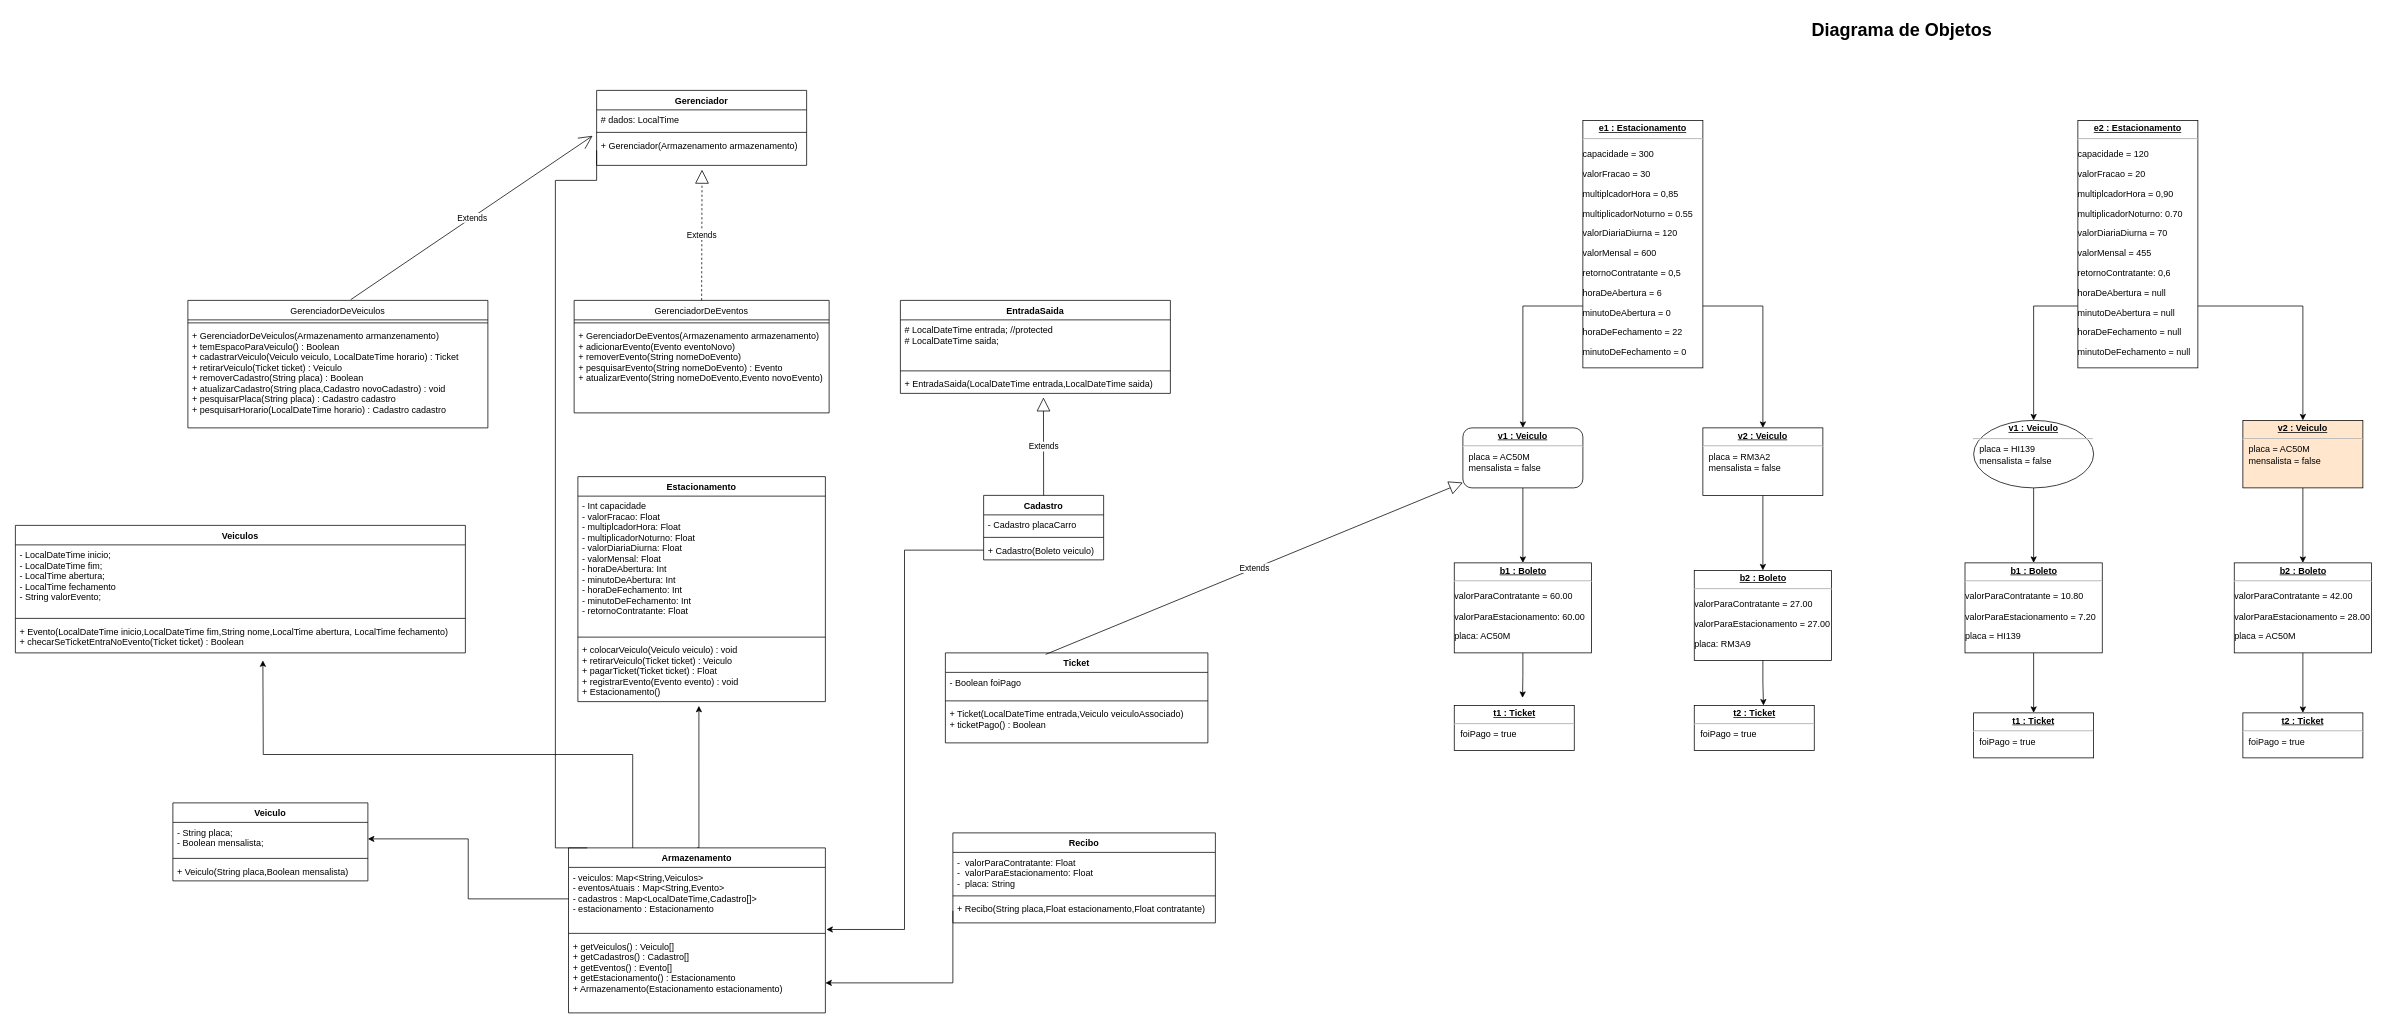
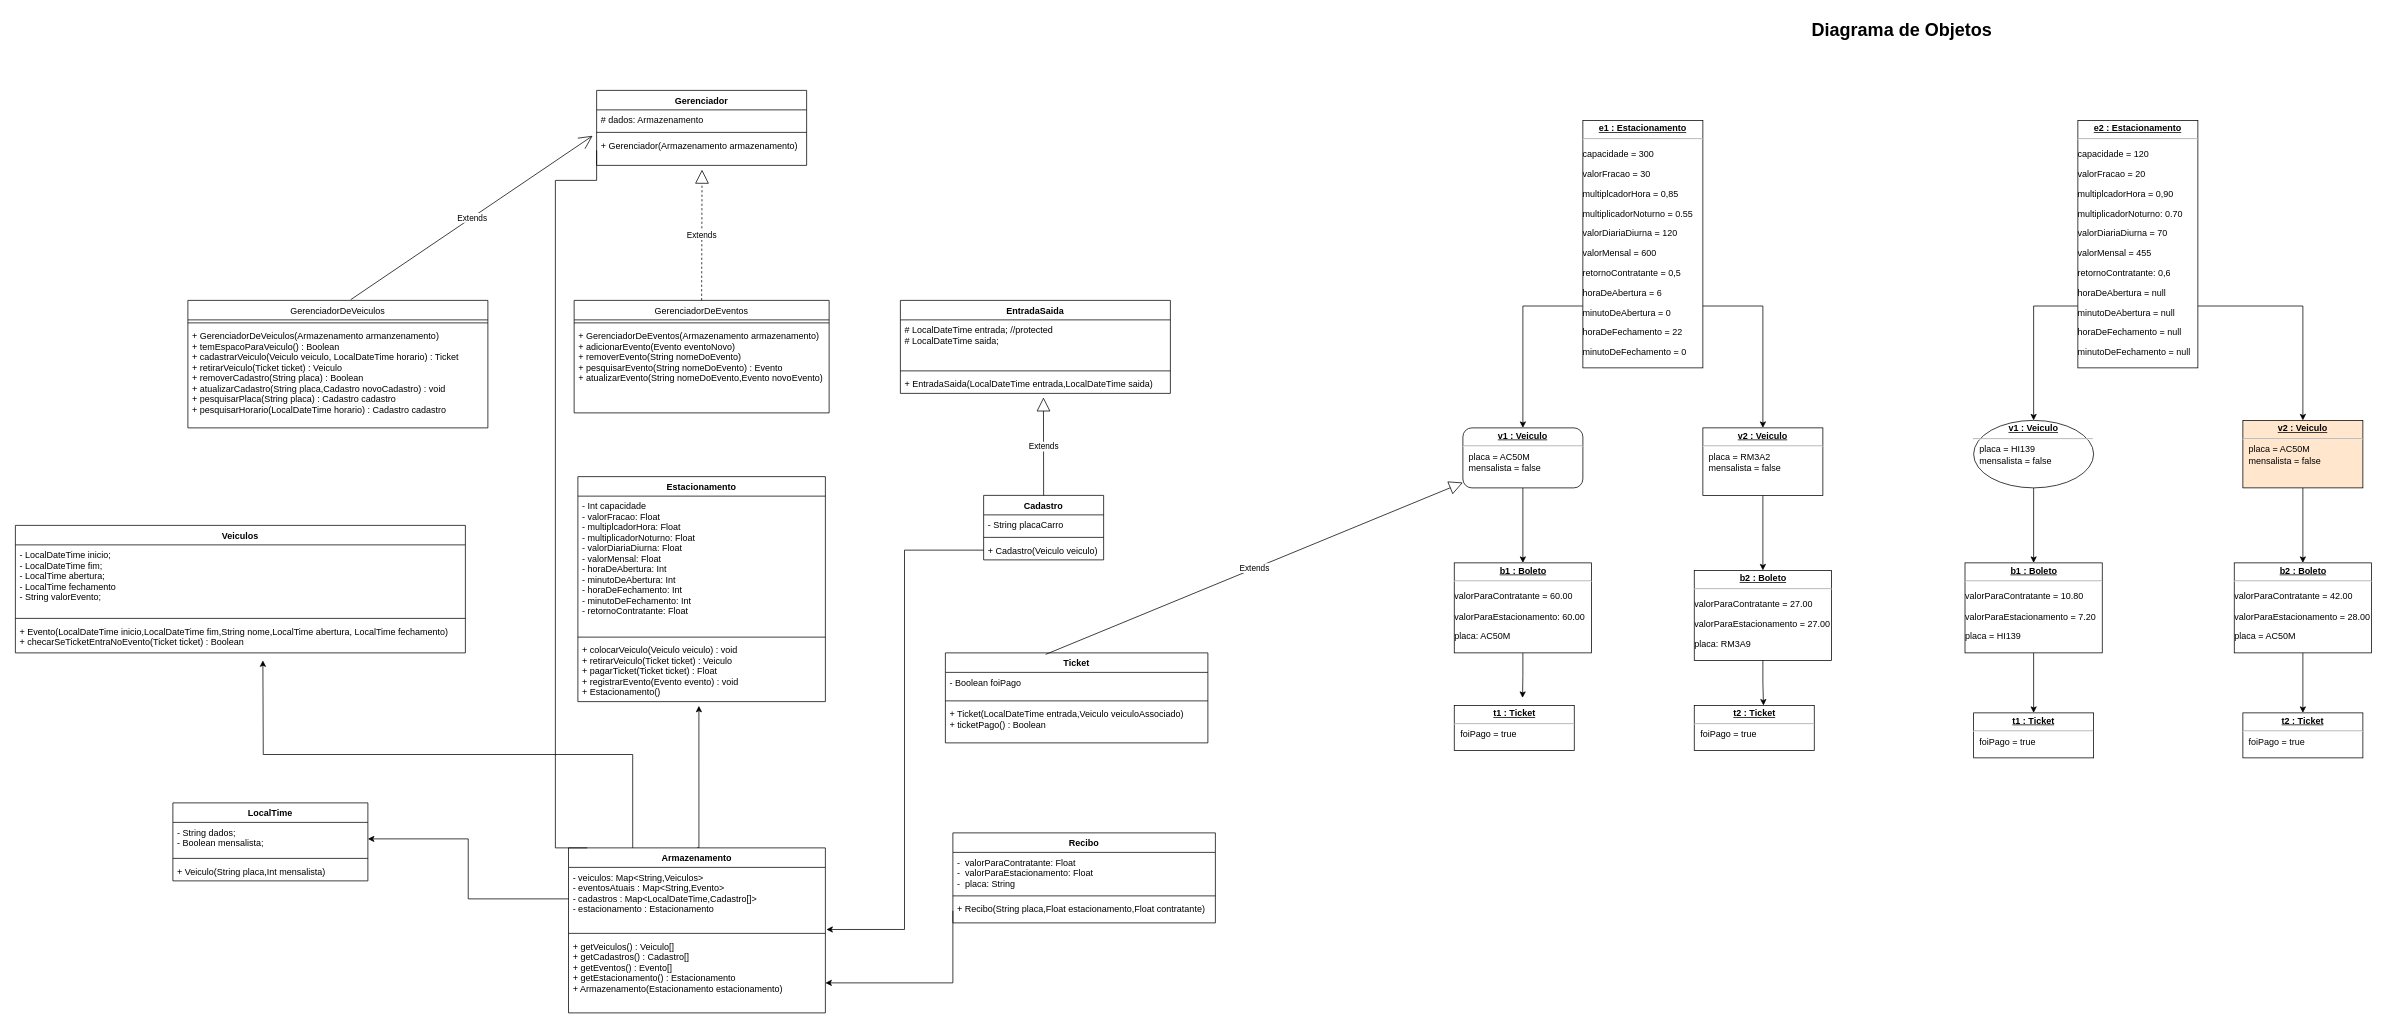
node "# dados: LocalTime": label "# dados: LocalTime" -> "# dados: Armazenamento"
node "- Cadastro placaCarro": label "- Cadastro placaCarro" -> "- String placaCarro"
node "+ Cadastro(Boleto veiculo)": label "+ Cadastro(Boleto veiculo)" -> "+ Cadastro(Veiculo veiculo)"
node "Veiculo": label "Veiculo" -> "LocalTime"
node "- String placa; - Boolean mensalista;": label "- String placa; - Boolean mensalista;" -> "- String dados; - Boolean mensalista;"
node "+ Veiculo(String placa,Boolean mensalista)": label "+ Veiculo(String placa,Boolean mensalista)" -> "+ Veiculo(String placa,Int mensalista)"
